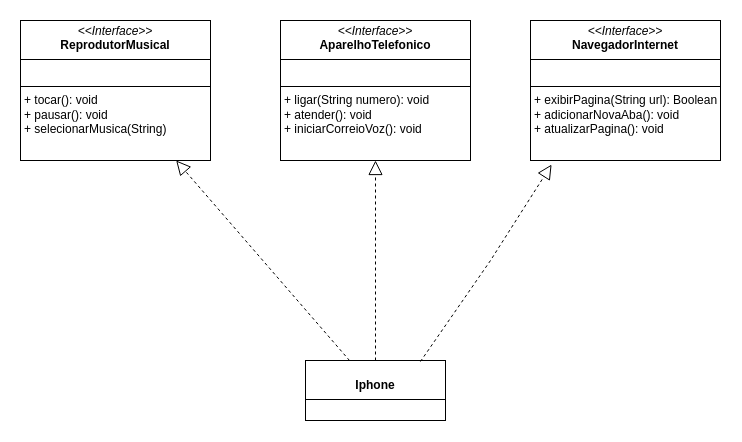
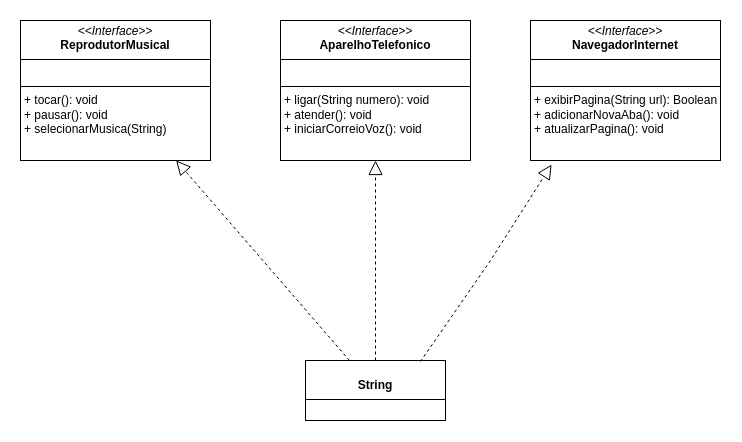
node "Iphone": label "Iphone" -> "String"
